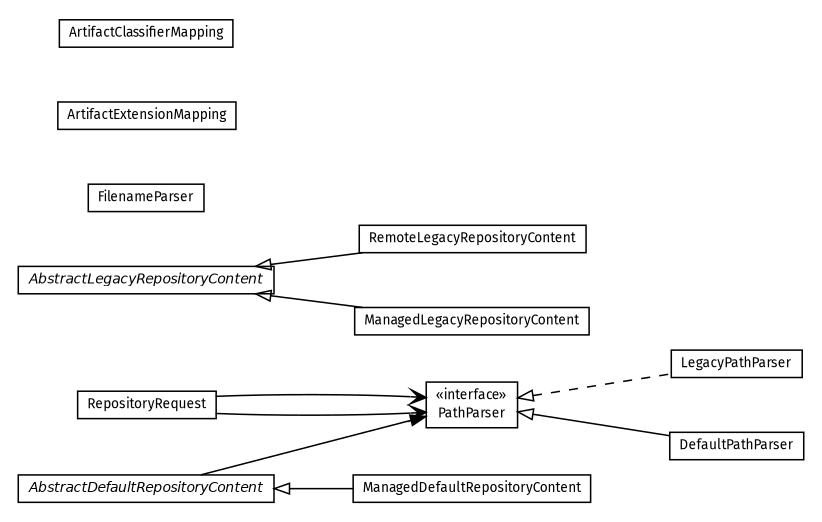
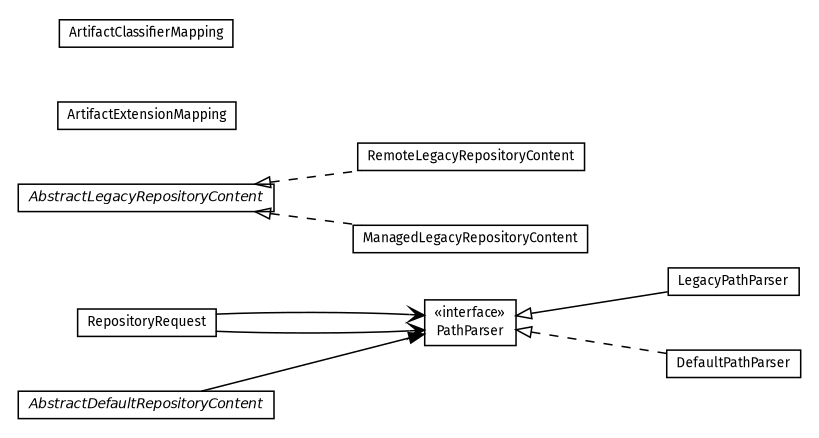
node "FilenameParser": removed
edge "RemoteLegacyRepositoryContent" -> "AbstractLegacyRepositoryContent": style solid -> dashed
edge "ManagedLegacyRepositoryContent" -> "AbstractLegacyRepositoryContent": style solid -> dashed
edge "LegacyPathParser" -> "PathParser": style dashed -> solid
edge "DefaultPathParser" -> "PathParser": style solid -> dashed
node "ManagedDefaultRepositoryContent": removed
